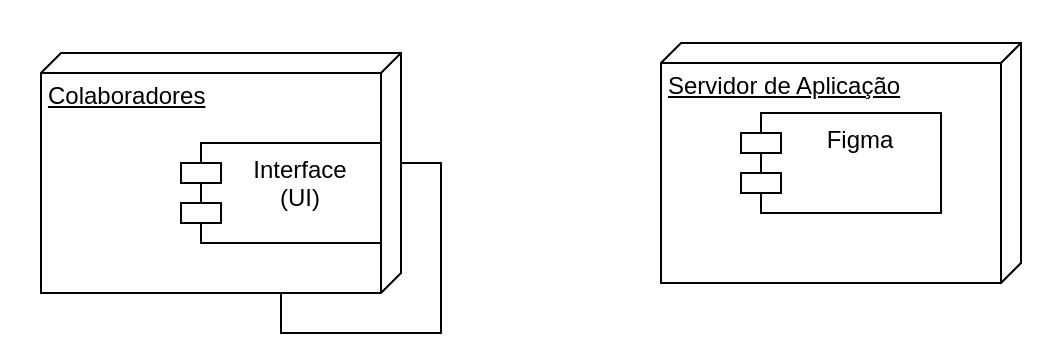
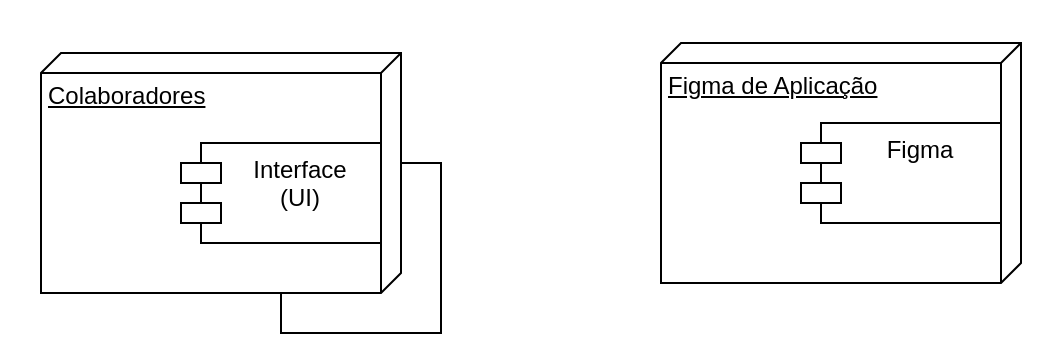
node "Servidor de Aplicação": label "Servidor de Aplicação" -> "Figma de Aplicação"
node "Figma": moved (841, 163) -> (901, 173)
